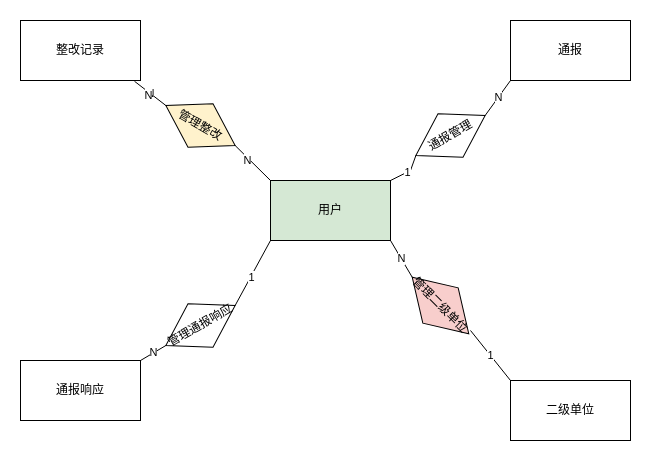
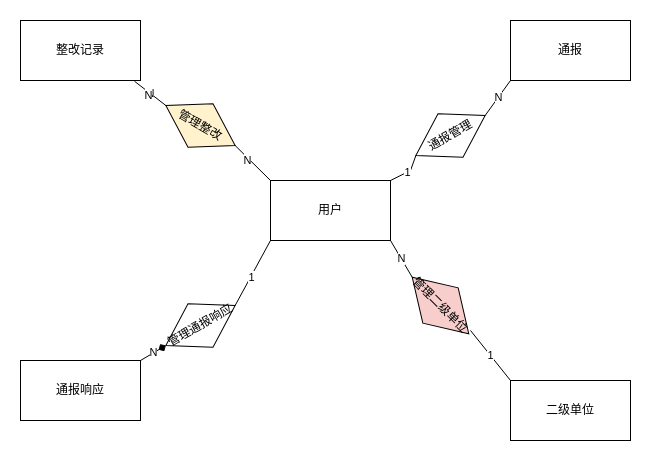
node "用户": fillcolor #d5e8d4 -> #ffffff
edge "管理通报响应" -- "通报响应": arrowhead none -> diamond
